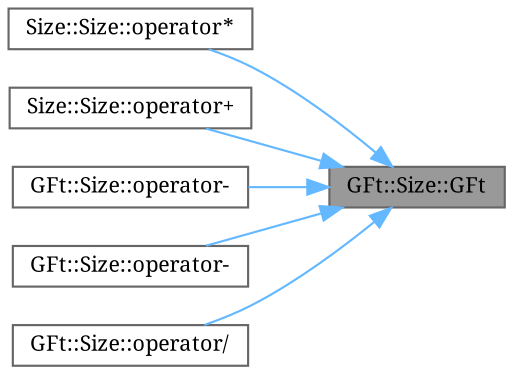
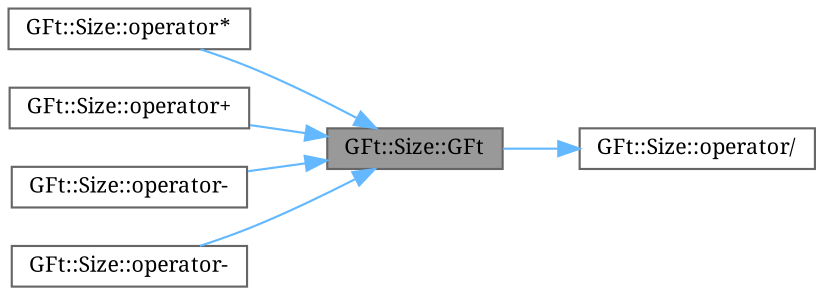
node "Size::Size::operator*": label "Size::Size::operator*" -> "GFt::Size::operator*"
node "Size::Size::operator+": label "Size::Size::operator+" -> "GFt::Size::operator+"
edge "GFt::Size::operator/" -> "GFt::Size::GFt": reversed
